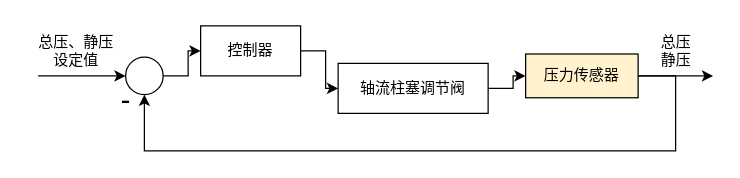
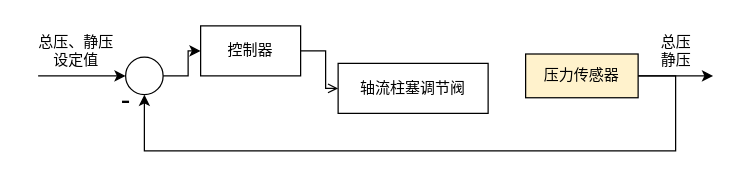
edge "控制器" -> "轴流柱塞调节阀": arrowhead classic -> open
edge "轴流柱塞调节阀" -> "压力传感器": removed
